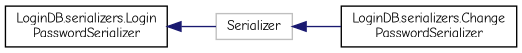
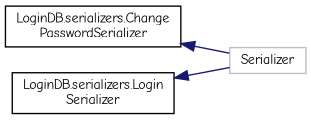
node "LoginDB.serializers.Login PasswordSerializer": label "LoginDB.serializers.Login PasswordSerializer" -> "LoginDB.serializers.Login Serializer"
edge "LoginDB.serializers.Change PasswordSerializer" -> "Serializer": reversed
